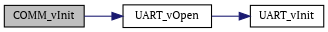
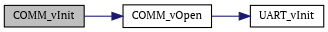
node "UART_vOpen": label "UART_vOpen" -> "COMM_vOpen"
